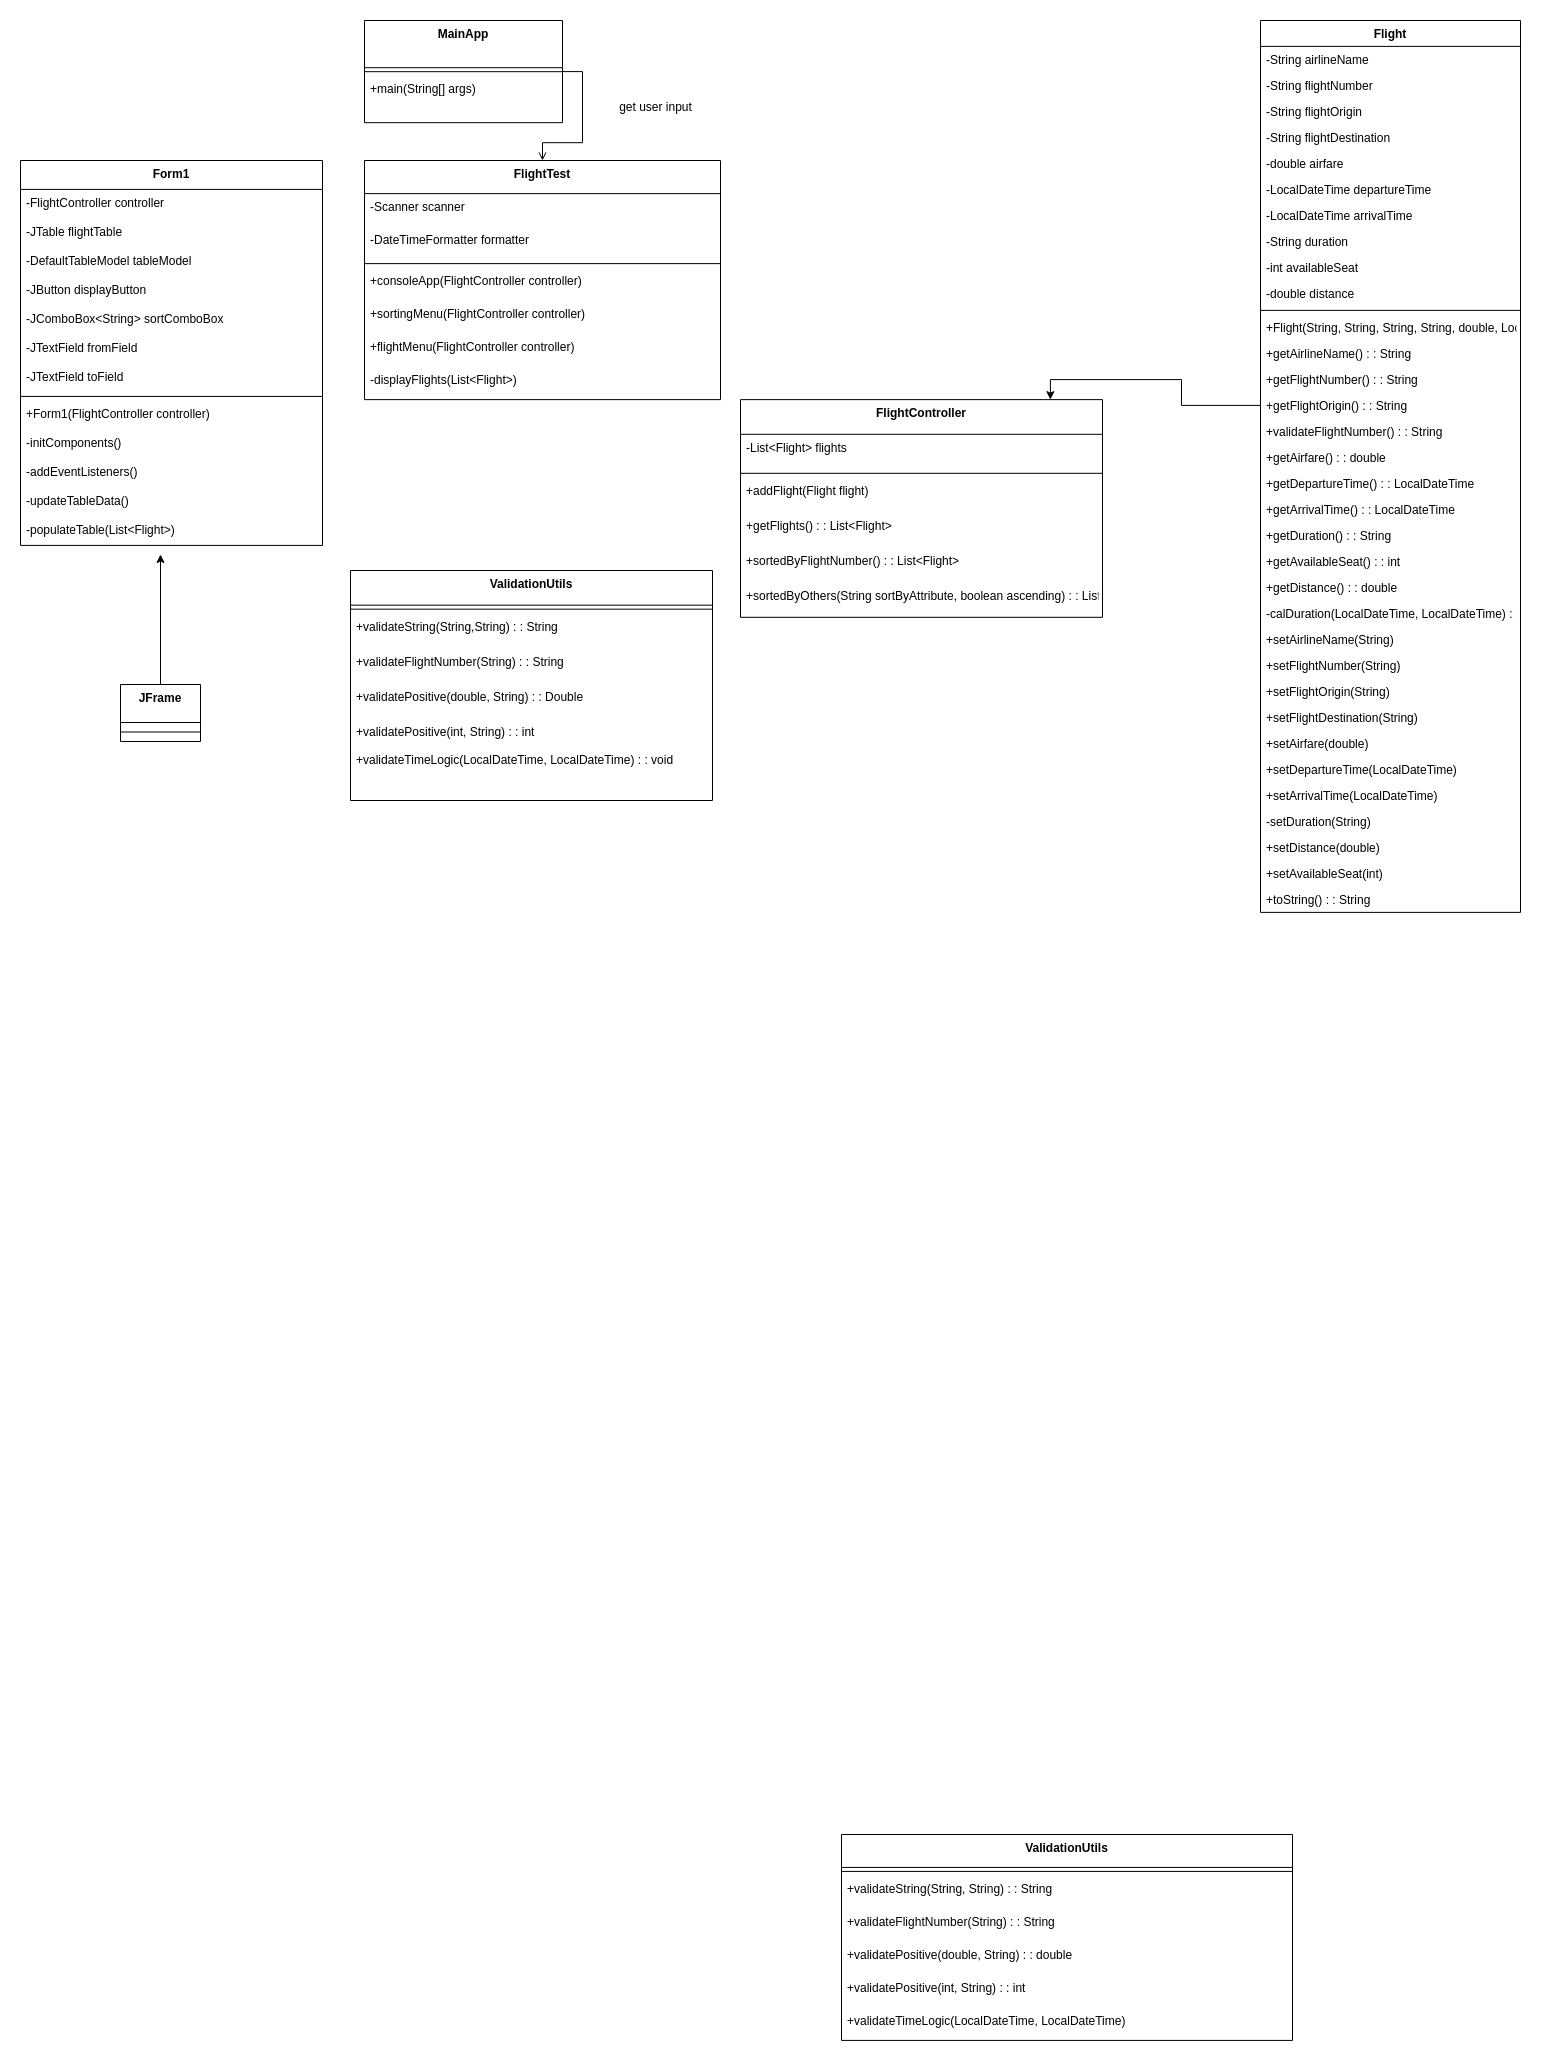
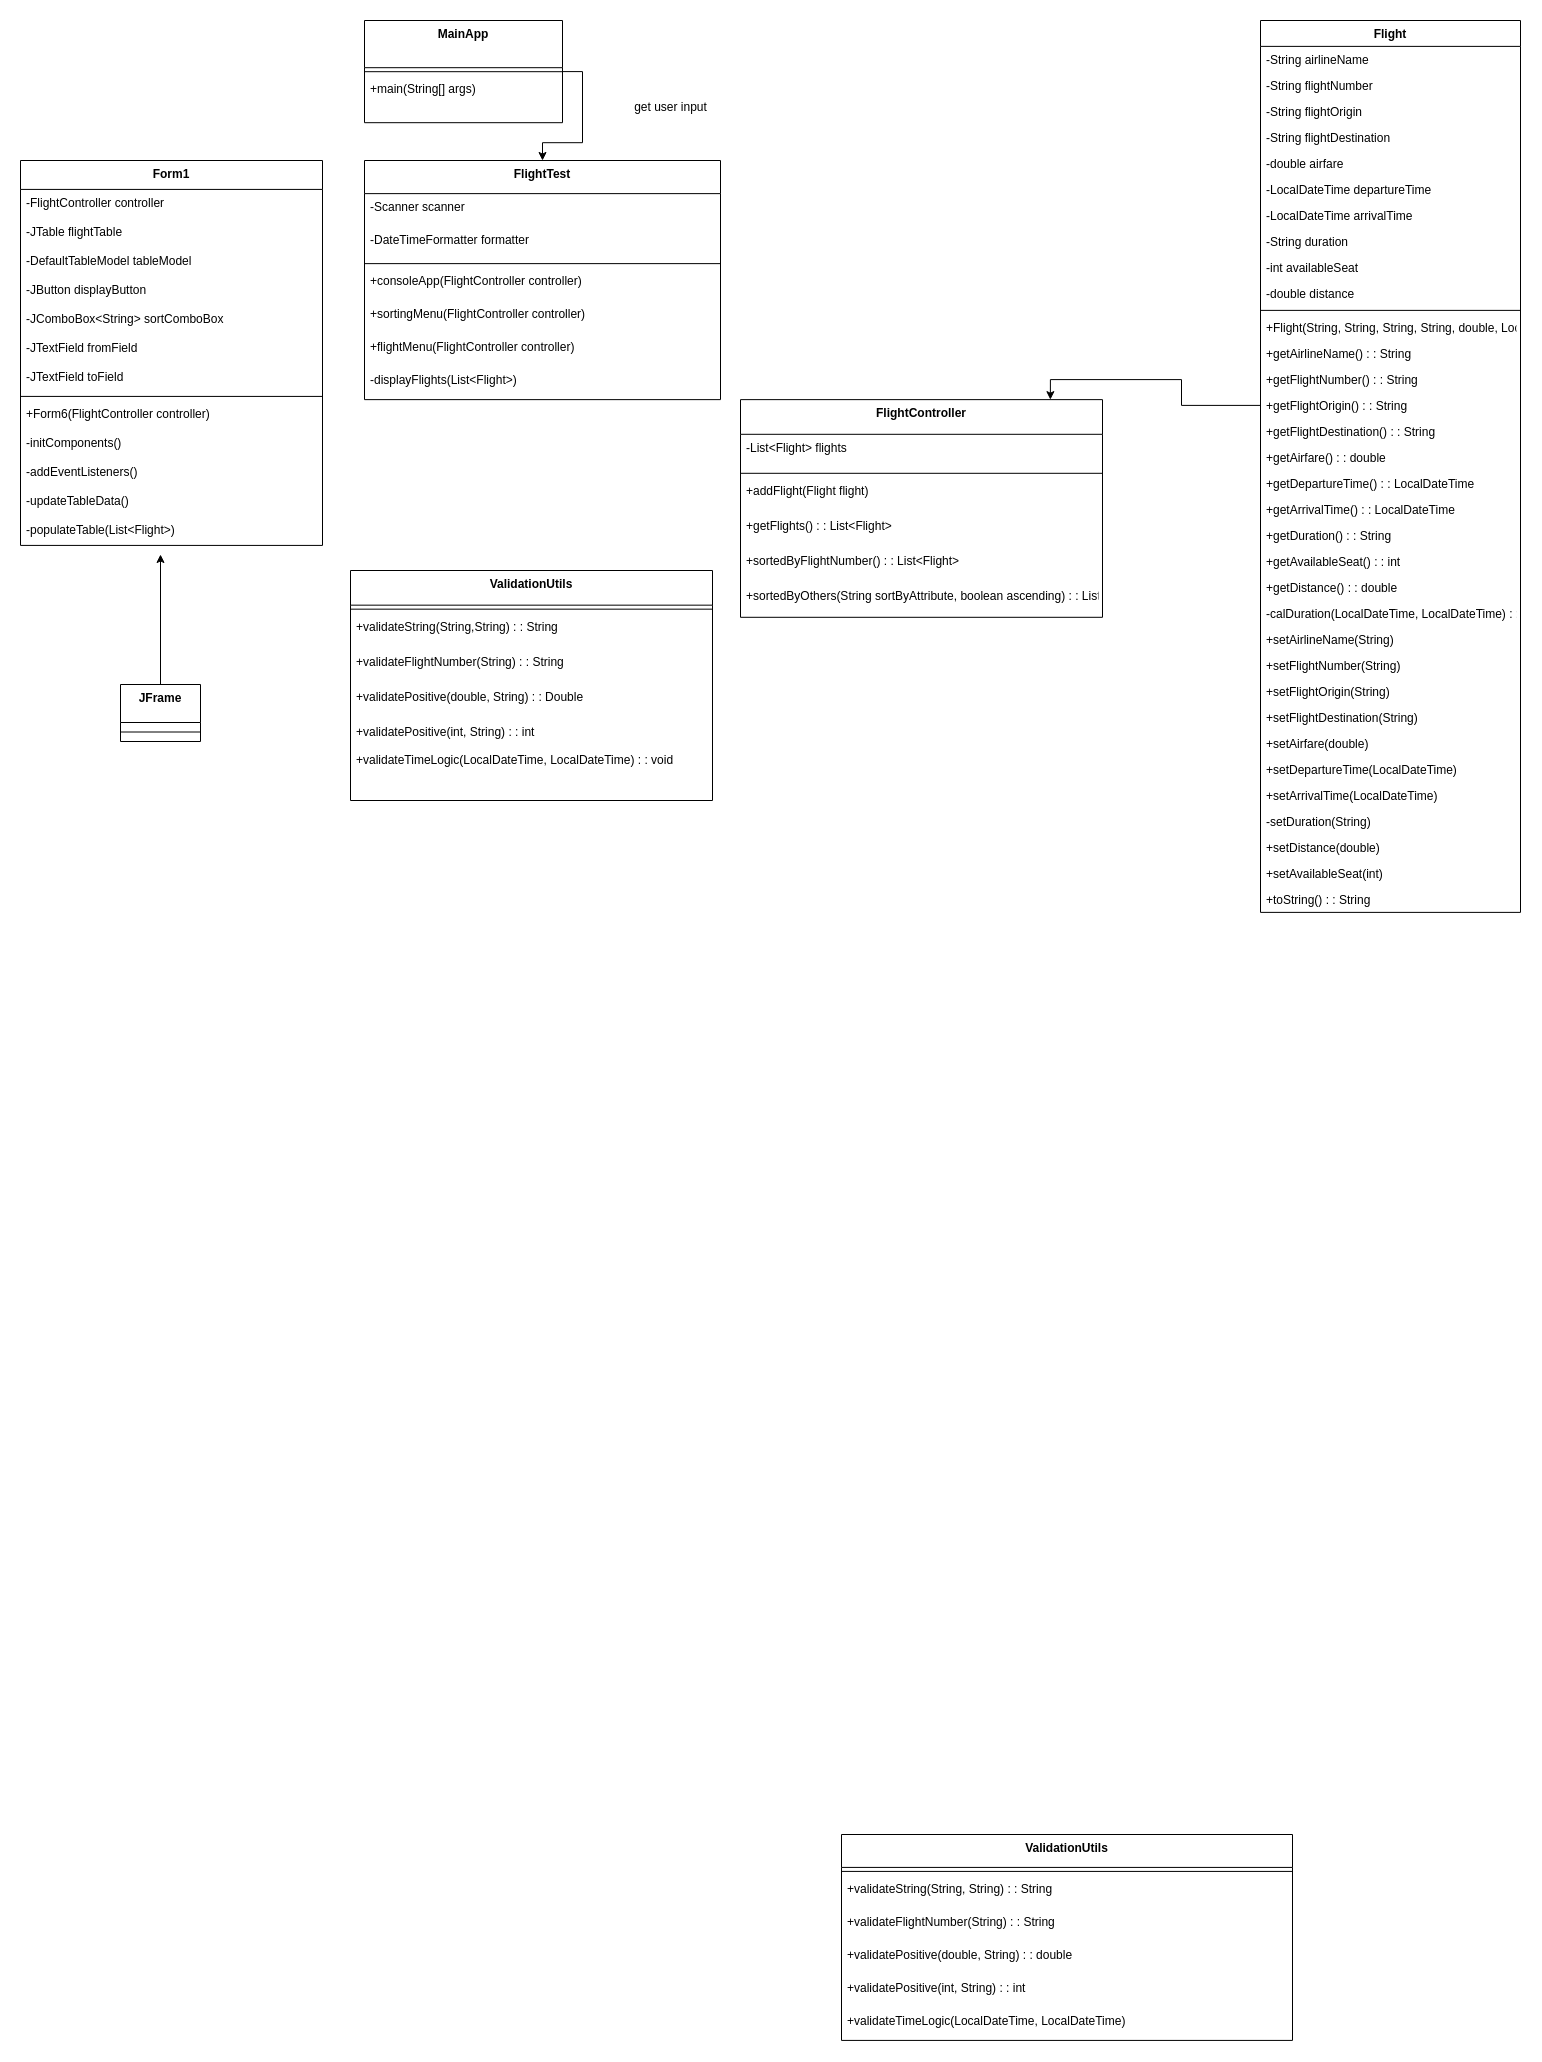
node "get user input": moved (656, 108) -> (671, 108)
edge "MainApp" -> "FlightTest": arrowhead open -> classic
node "+Form1(FlightController controller)": label "+Form1(FlightController controller)" -> "+Form6(FlightController controller)"
node "+validateFlightNumber() : : String": label "+validateFlightNumber() : : String" -> "+getFlightDestination() : : String"
